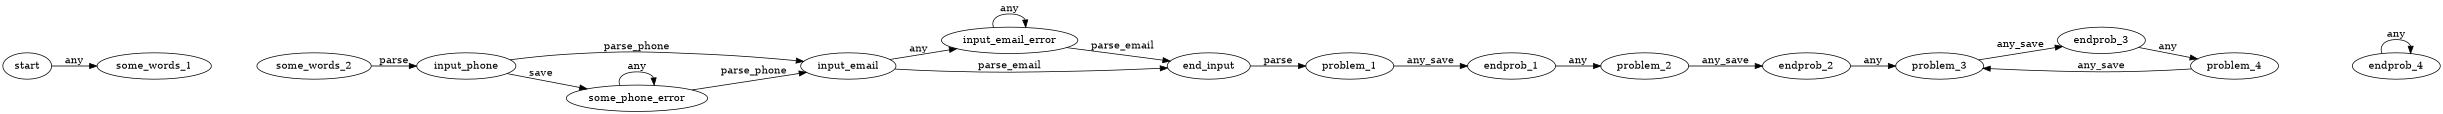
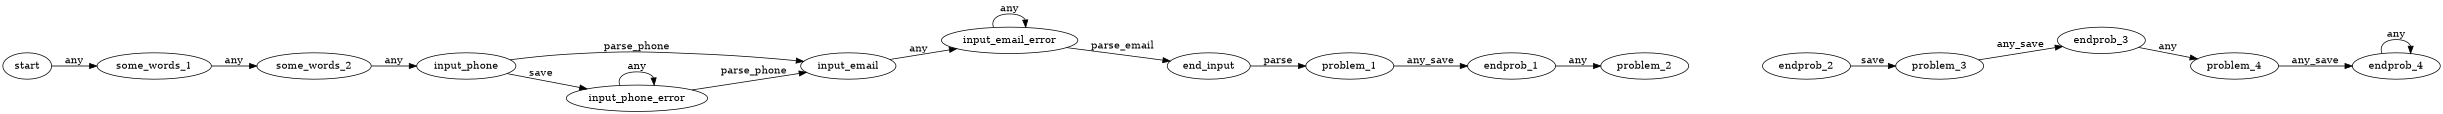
edge "some_words_2" -> "input_phone": label "parse" -> "any"
edge "endprob_2" -> "problem_3": label "any" -> "save"
edge "some_words_1" -> "some_words_2": added, label "any"
edge "problem_2" -> "endprob_2": removed, label "any_save"
edge "input_email" -> "end_input": removed, label "parse_email"
edge "problem_4" -> "problem_3": now "problem_4" -> "endprob_4"
node "some_phone_error": label "some_phone_error" -> "input_phone_error"
